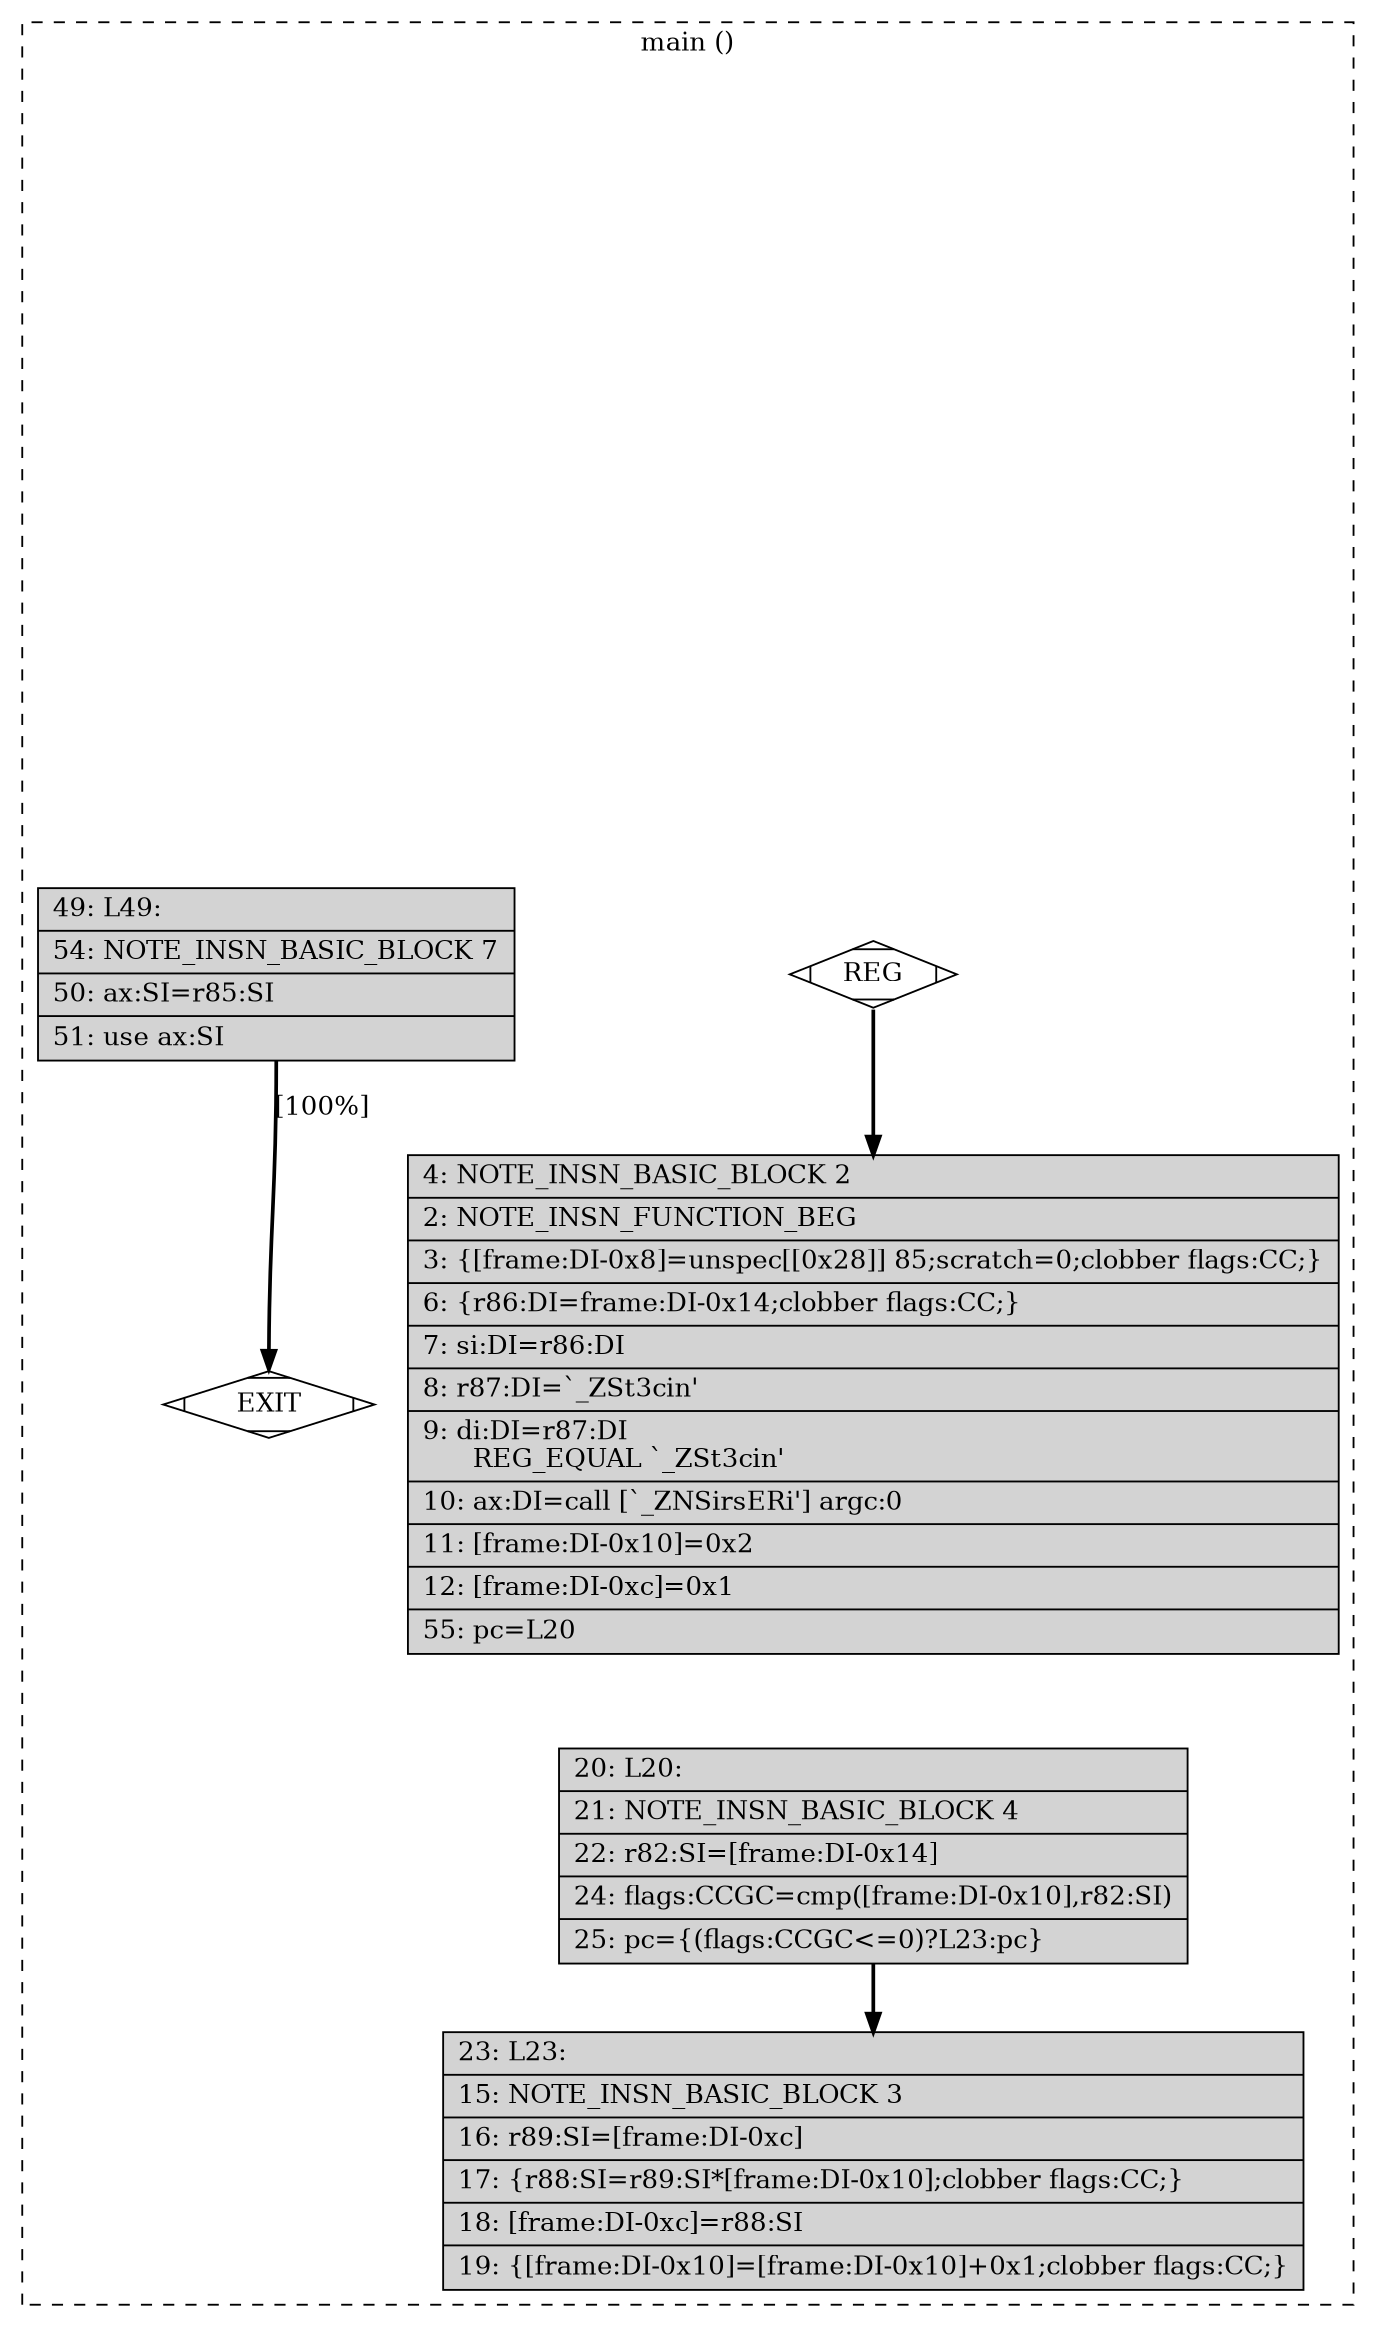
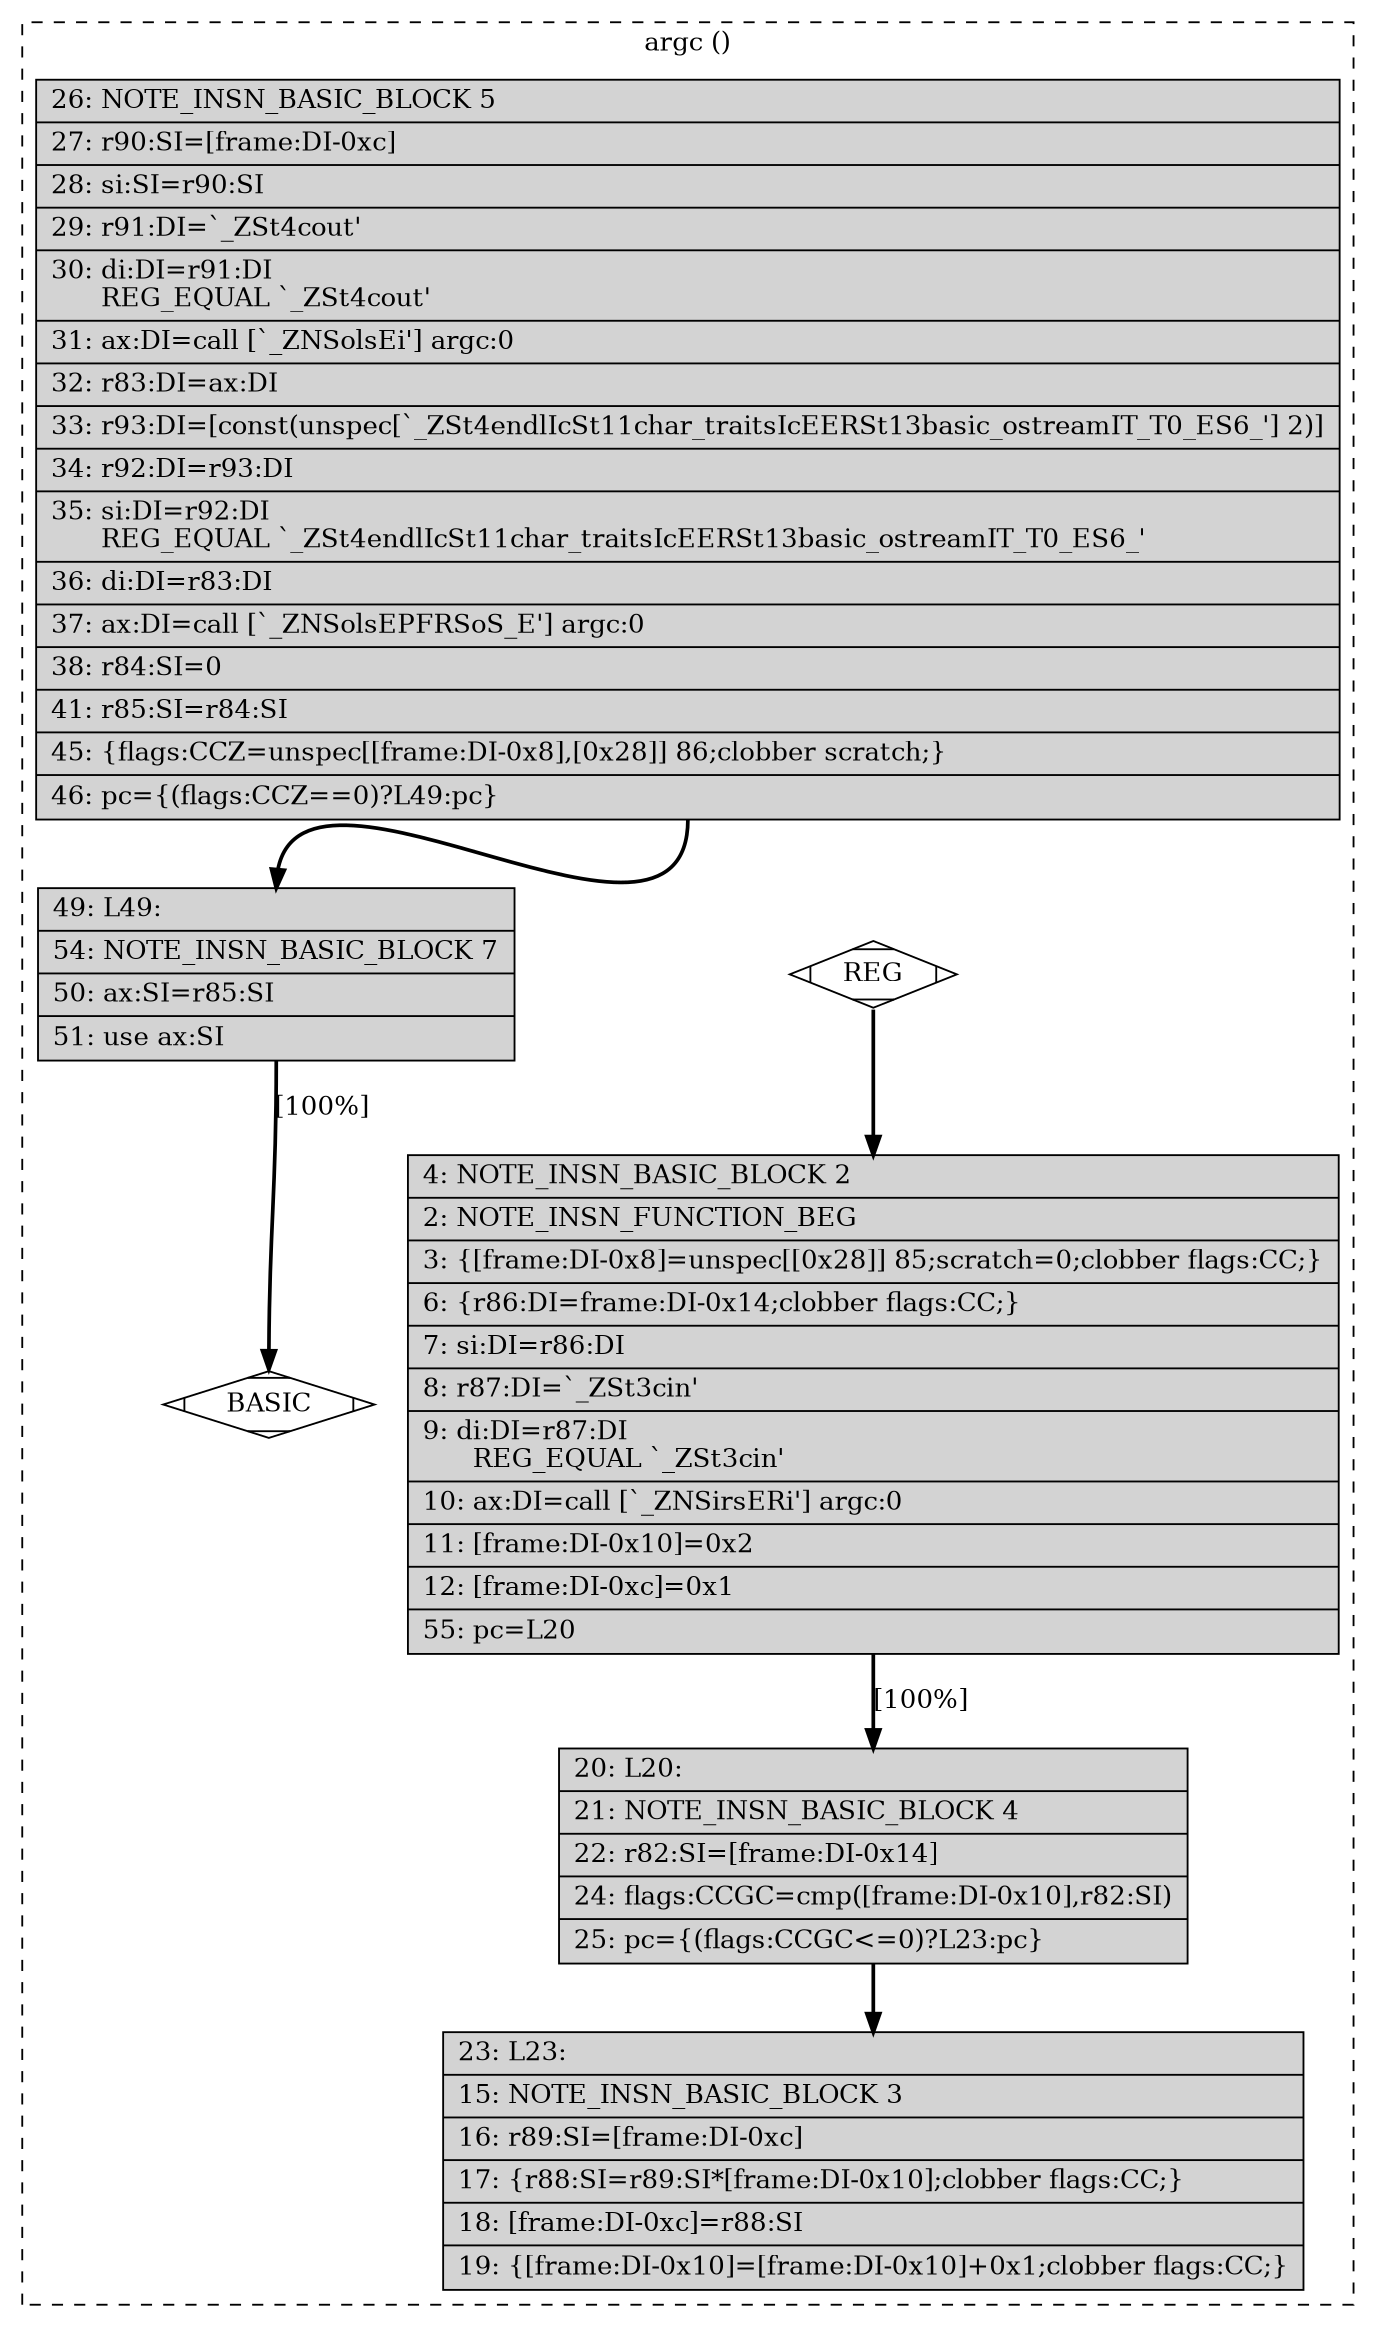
cluster "main ()": label "main ()" -> "argc ()"
node "26: NOTE_INSN_BASIC_BLOCK 5": added
node "EXIT": label "EXIT" -> "BASIC"
edge "4: NOTE_INSN_BASIC_BLOCK 2" -> "20: L20:": added, label "[100%]"
